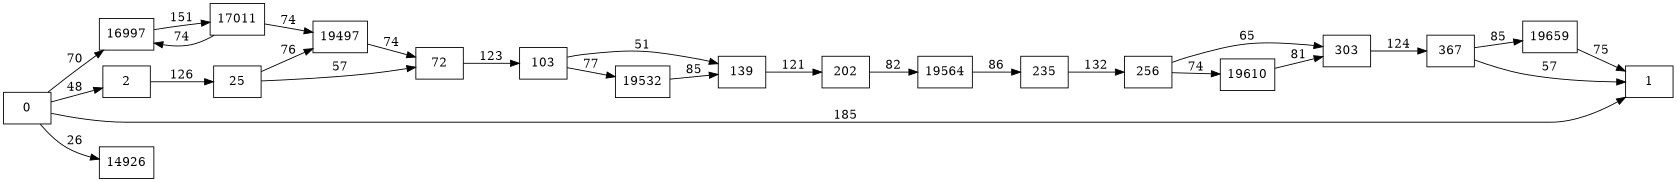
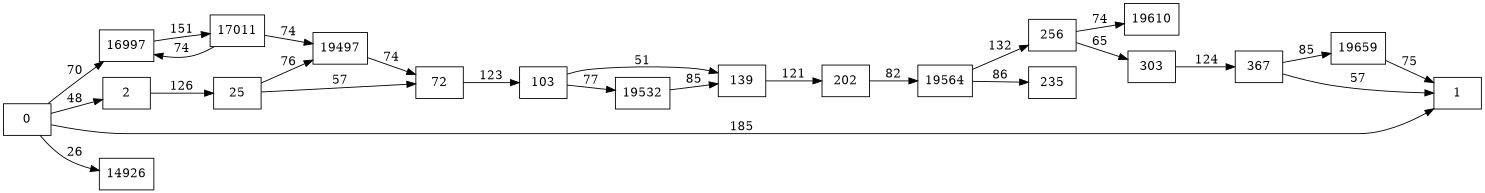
edge "19610" -> "303": removed, label "81"
edge "235" -> "256": now "19564" -> "256"
